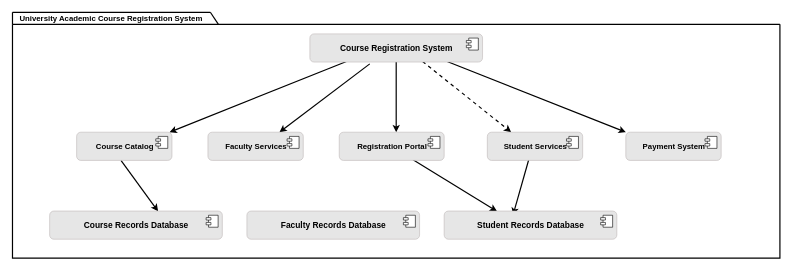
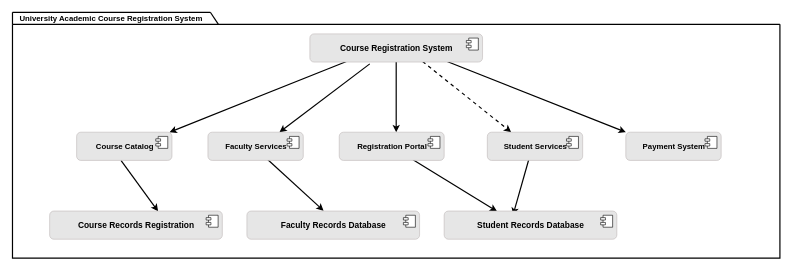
edge "Faculty Services" -> "Faculty Records Database": added
node "Course Records Database": label "Course Records Database" -> "Course Records Registration"
